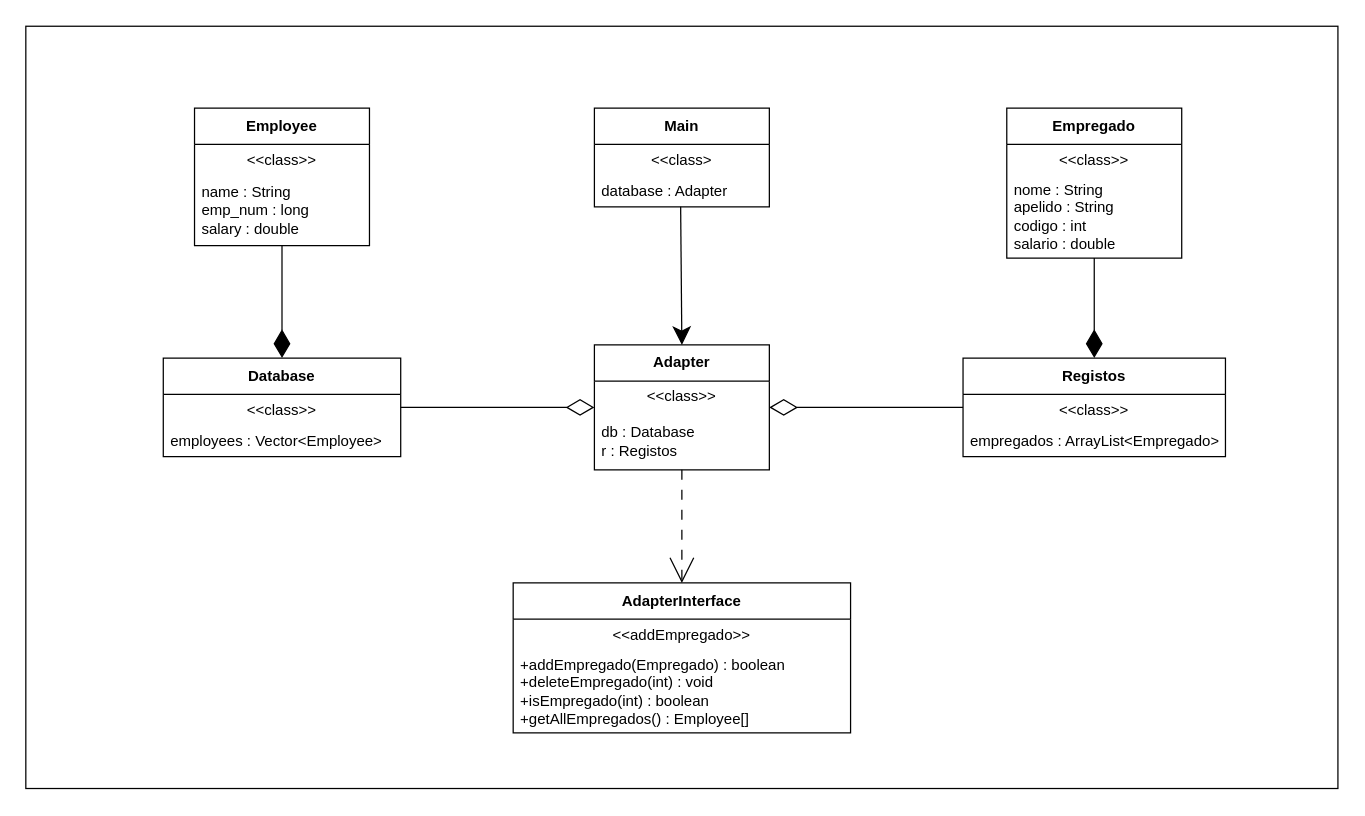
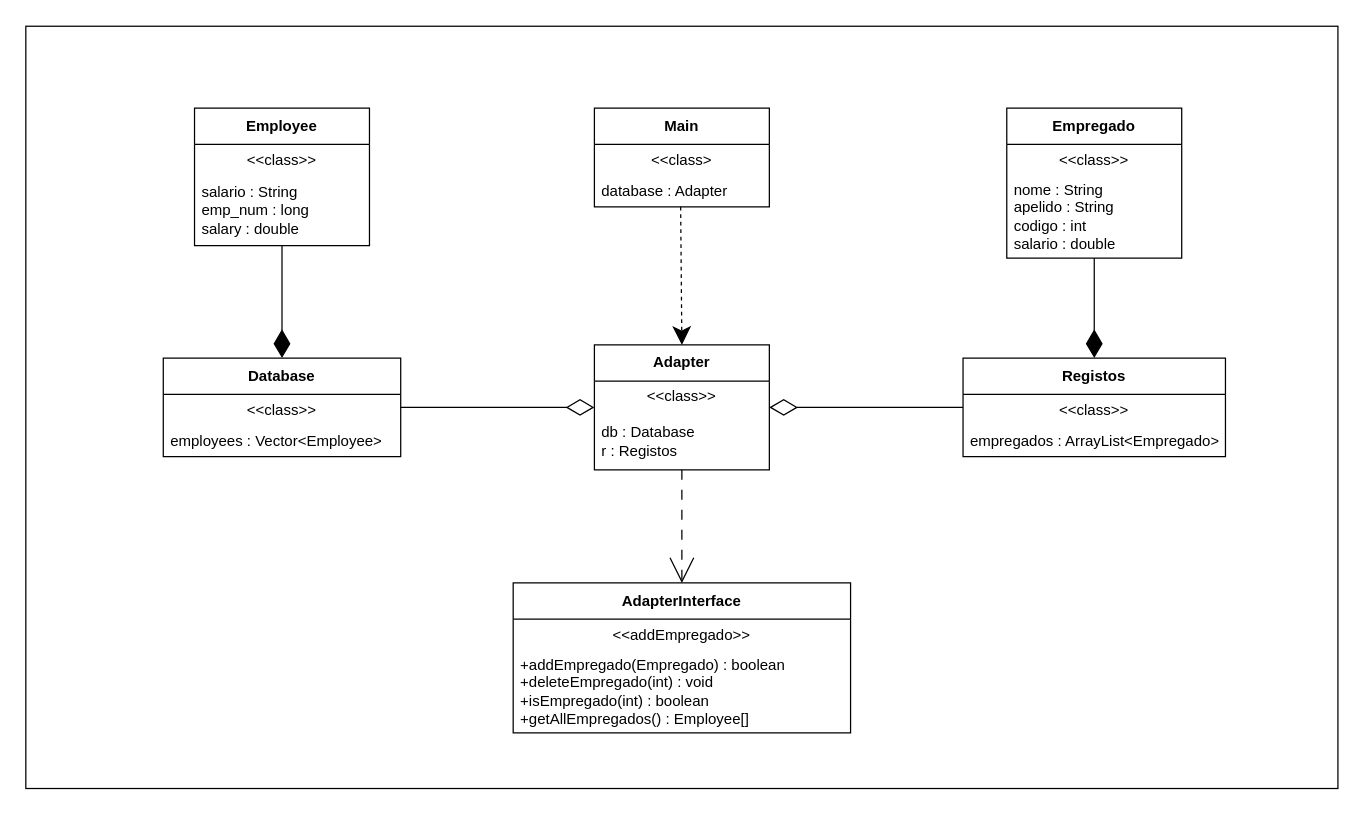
node "name : String emp_num : long salary : double": label "name : String emp_num : long salary : double" -> "salario : String emp_num : long salary : double"
edge "database : Adapter" -> "Adapter": style solid -> dashed
